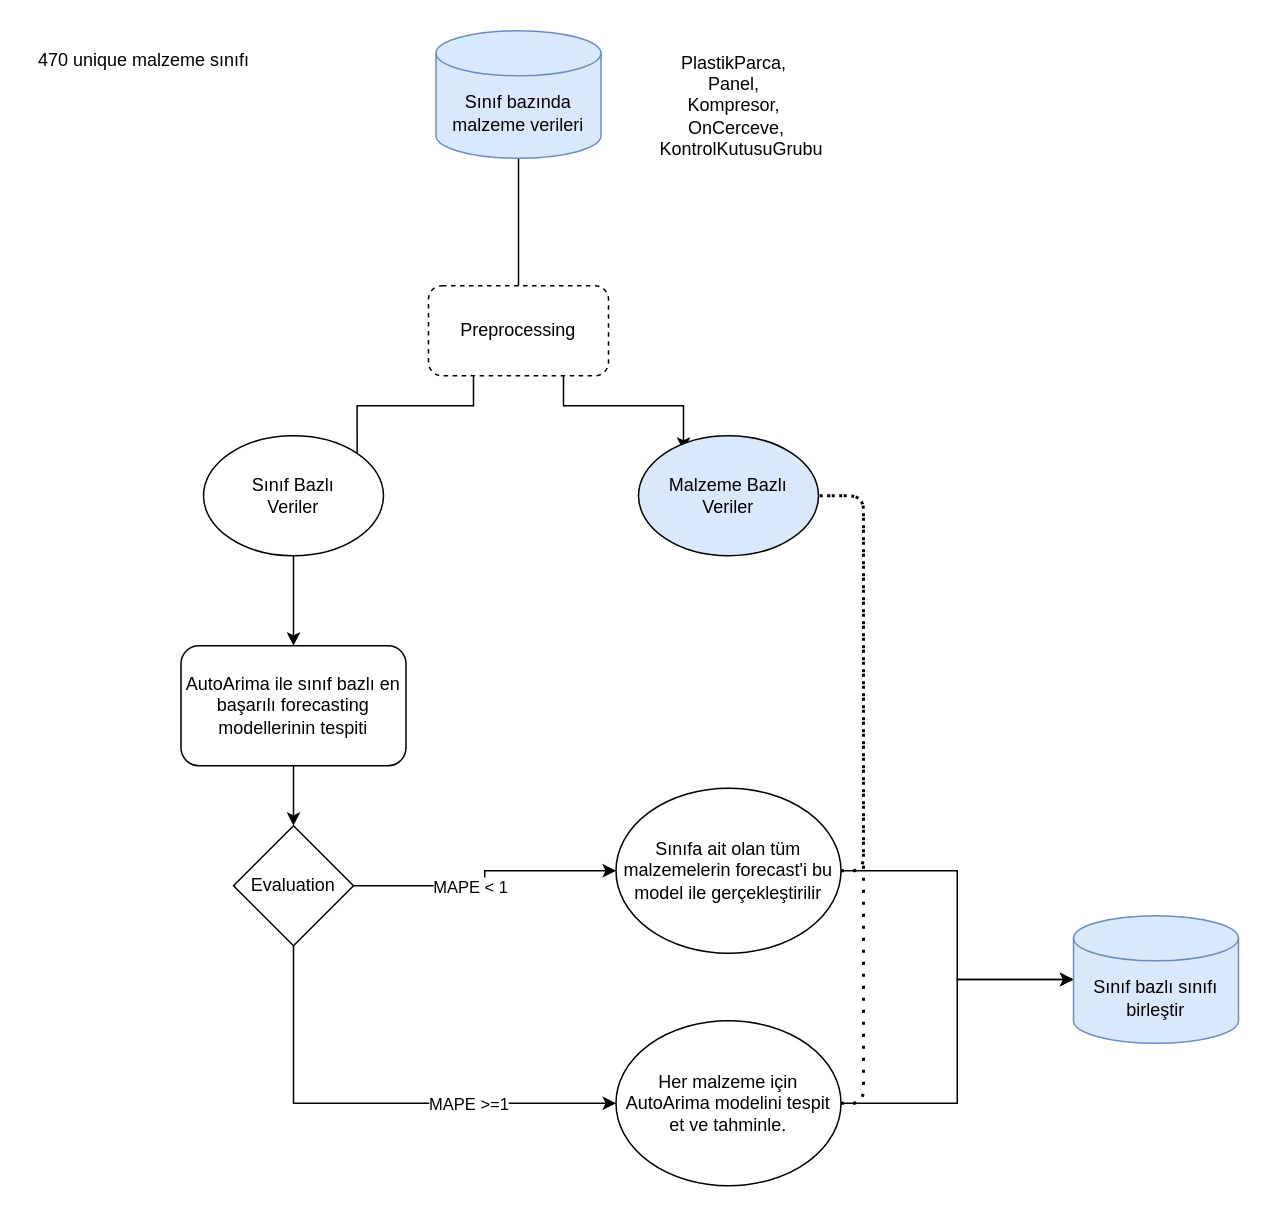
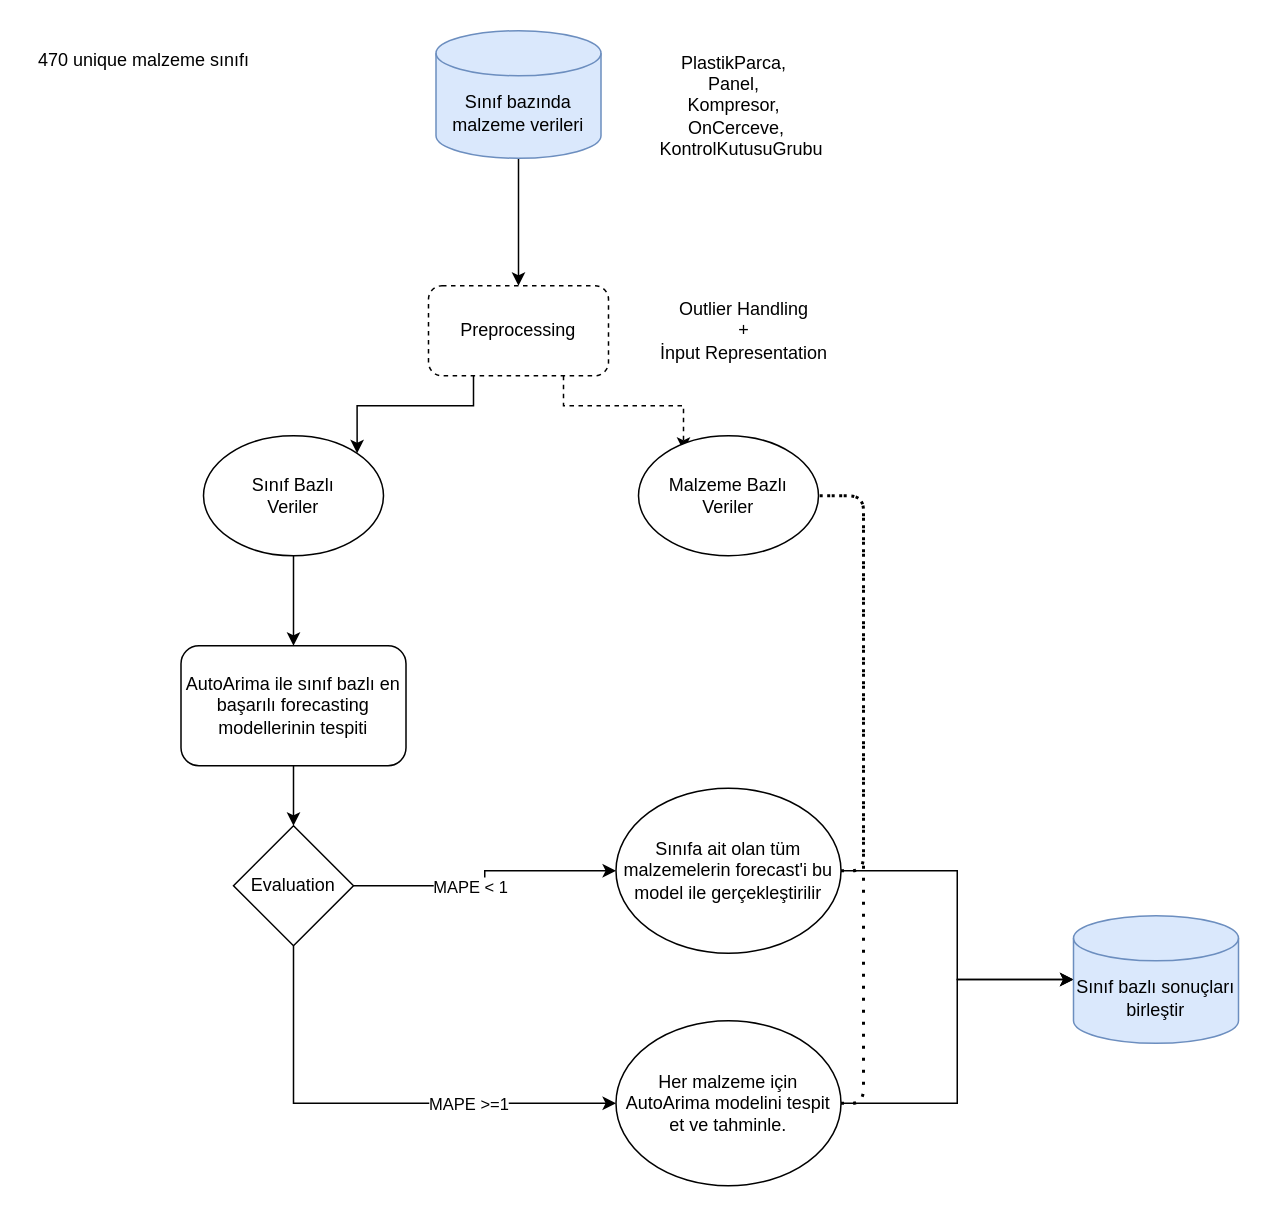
edge "Sınıf bazında malzeme verileri" -- "Preprocessing": arrowhead none -> classic
node "Outlier Handling + İnput Representation": added
edge "Preprocessing" -> "Malzeme Bazlı Veriler": style solid -> dashed
edge "Preprocessing" -- "Sınıf Bazlı Veriler": arrowhead none -> classic
node "Malzeme Bazlı Veriler": fillcolor #dae8fc -> #ffffff
node "Sınıf bazlı sınıfı birleştir": label "Sınıf bazlı sınıfı birleştir" -> "Sınıf bazlı sonuçları birleştir"
